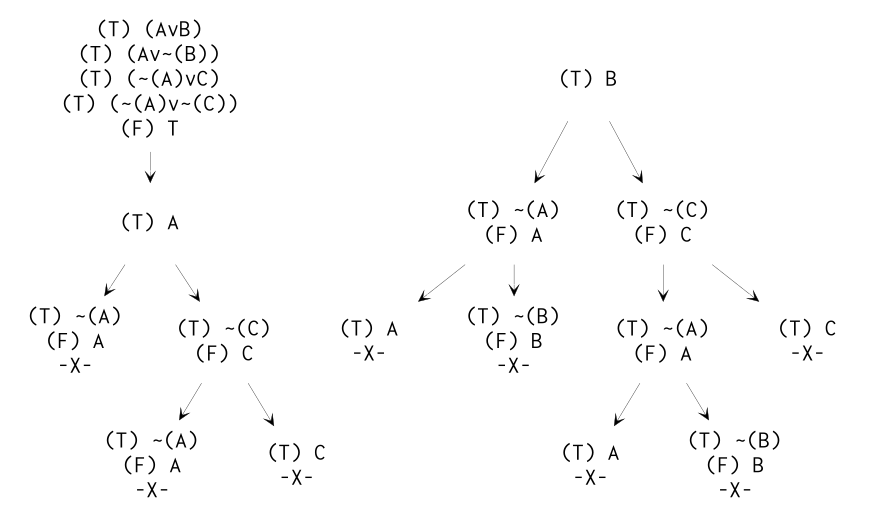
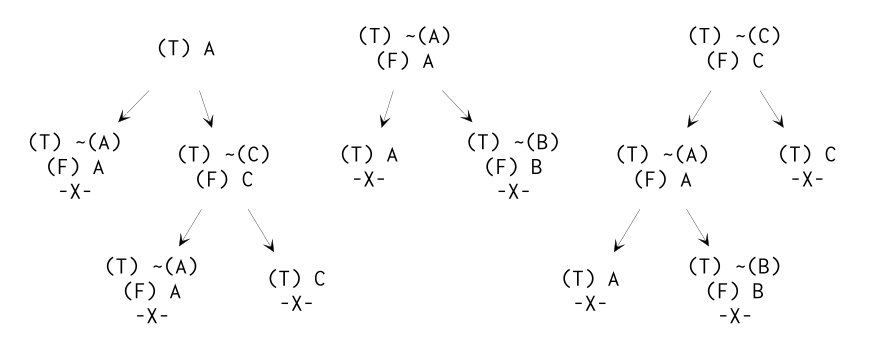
node "(T) (AvB) (T) (Av~(B)) (T) (~(A)vC) (T) (~(A)v~(C)) (F) T": removed
node "(T) B": removed
